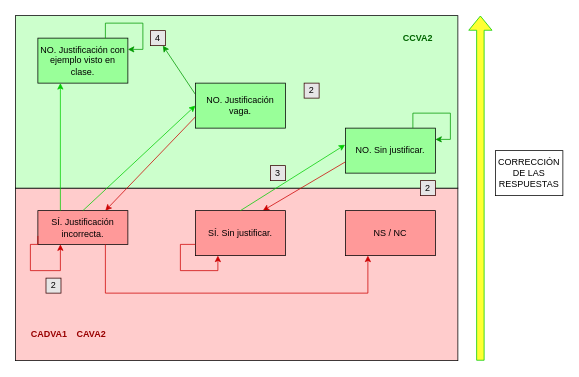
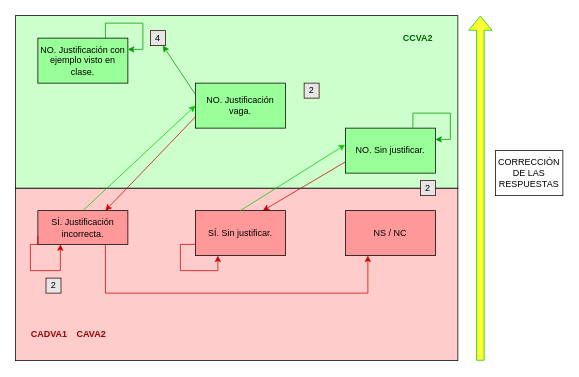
edge "SÍ. Justificación incorrecta." -> "NO. Justificación con ejemplo visto en clase.": removed
node "3": removed
